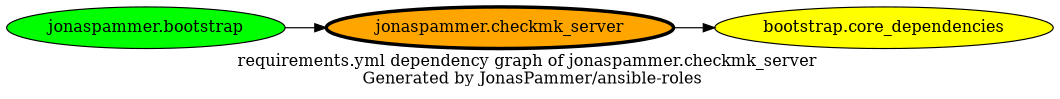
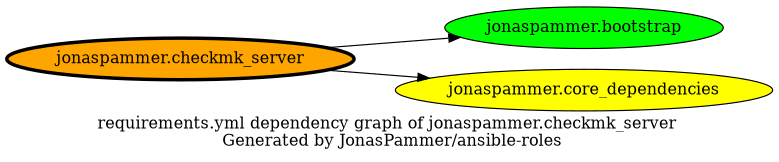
edge "jonaspammer.bootstrap" -> "jonaspammer.checkmk_server": reversed
node "bootstrap.core_dependencies": label "bootstrap.core_dependencies" -> "jonaspammer.core_dependencies"
